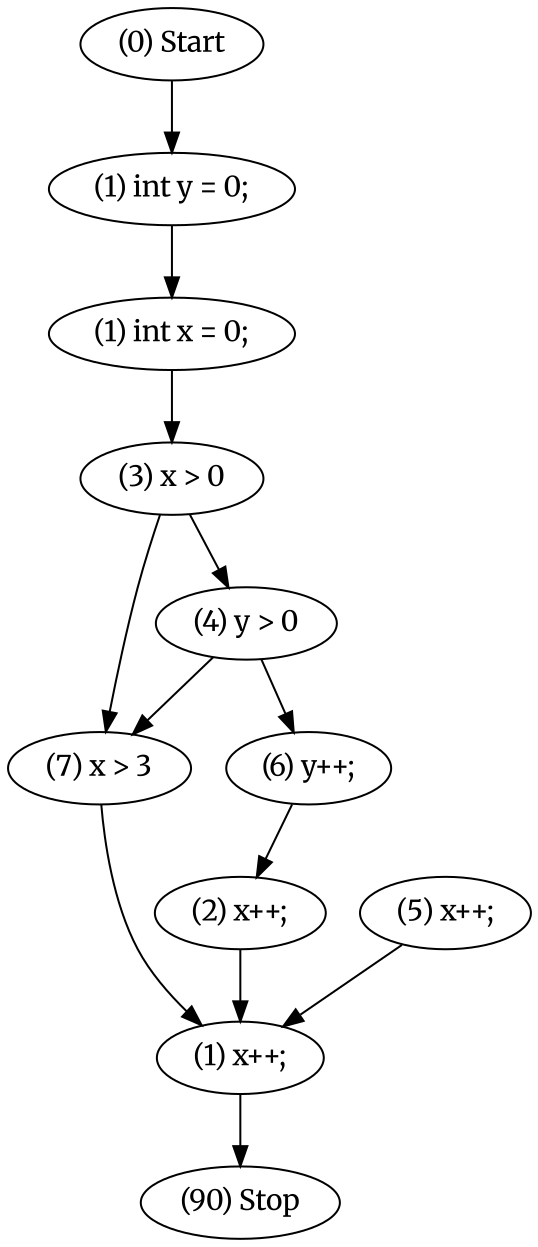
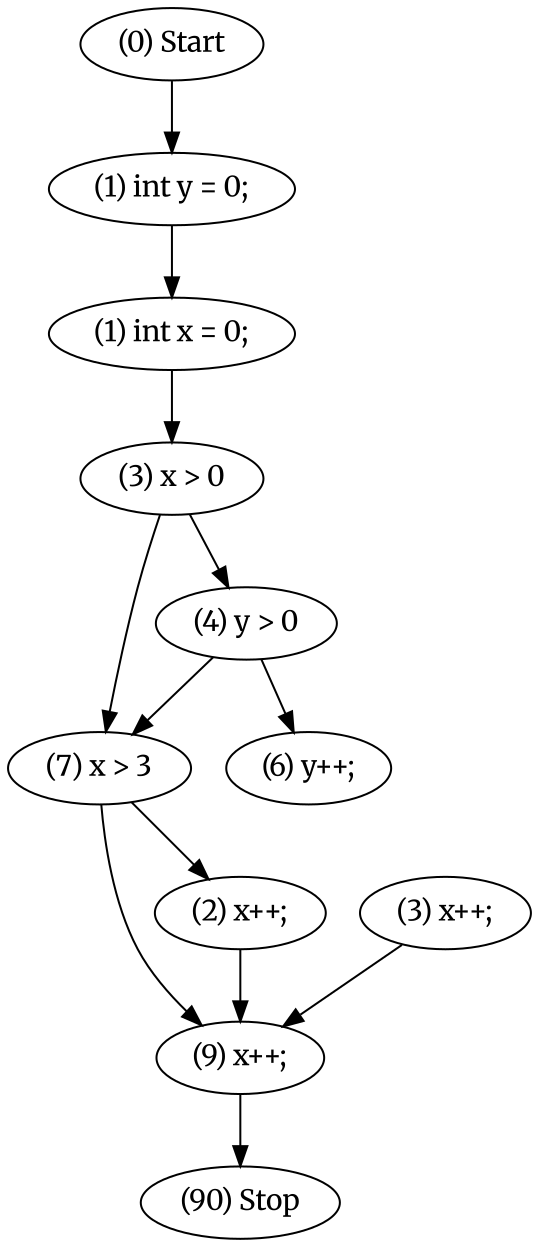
edge "(6) y++;" -> "(2) x++;": now "(7) x > 3" -> "(2) x++;"
node "(5) x++;": label "(5) x++;" -> "(3) x++;"
node "(1) x++;": label "(1) x++;" -> "(9) x++;"
